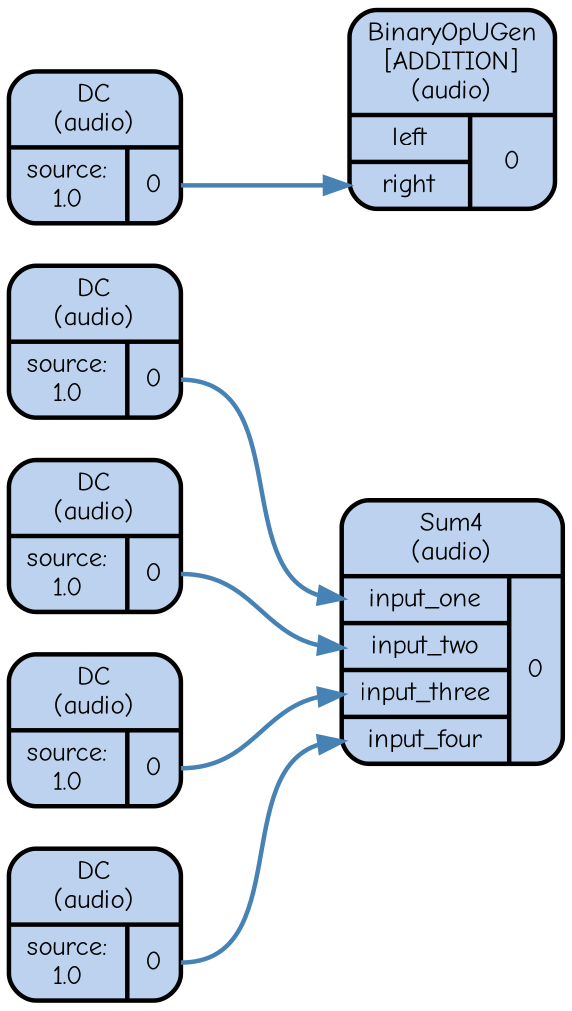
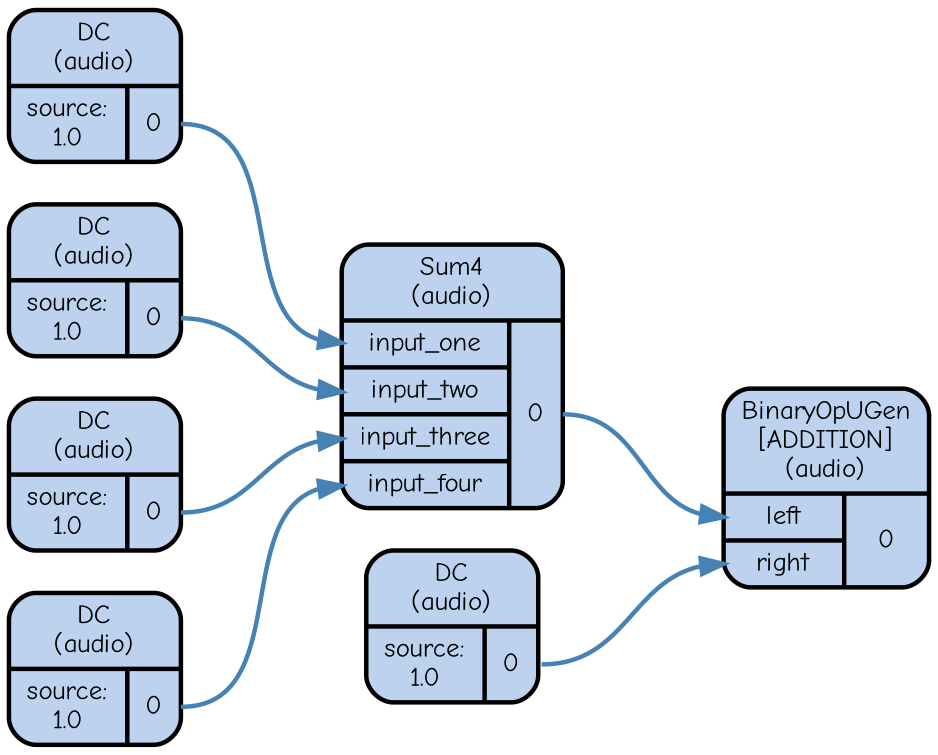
edge "Sum4" -> "BinaryOpUGen": added
